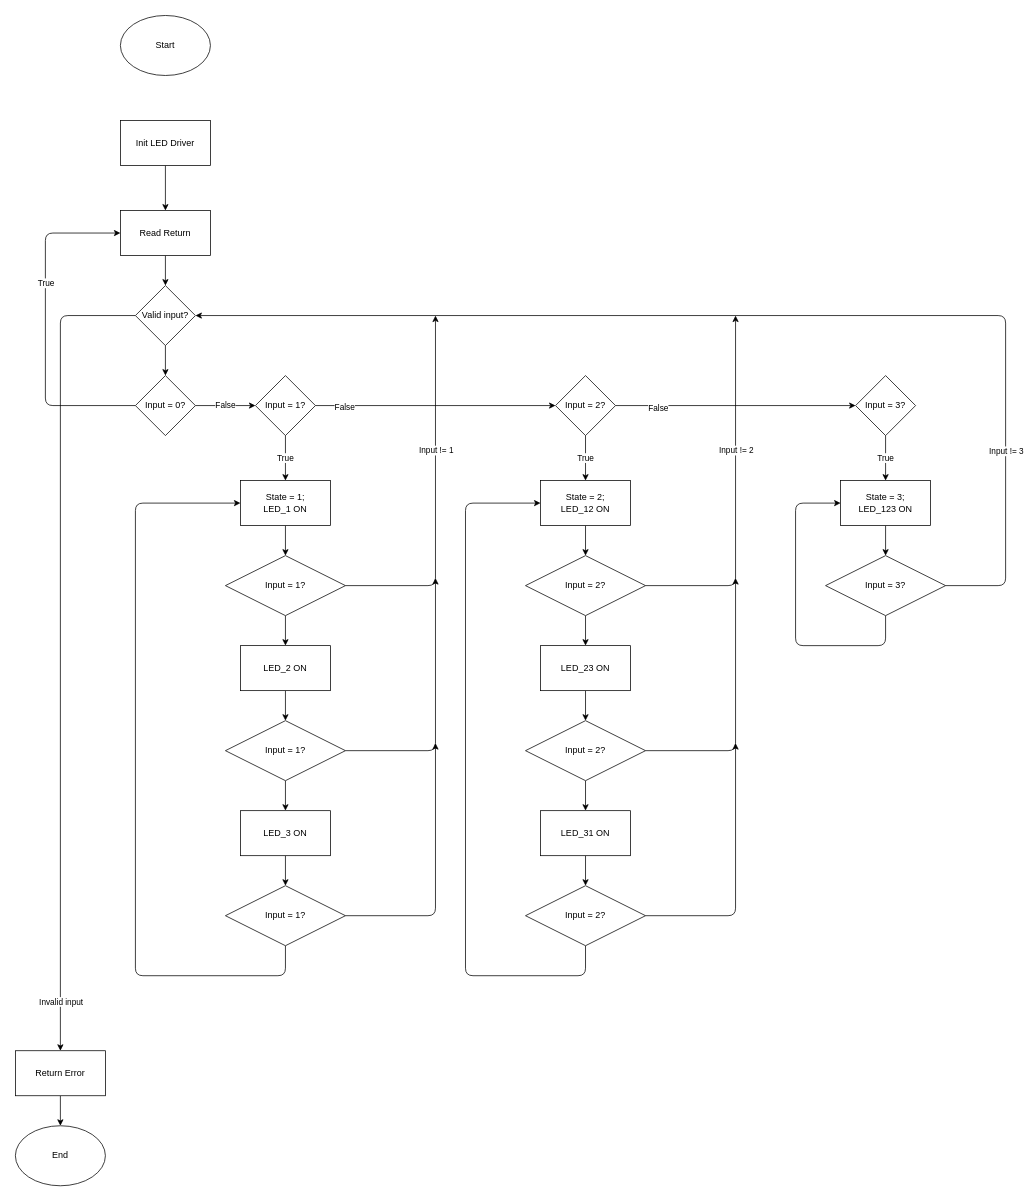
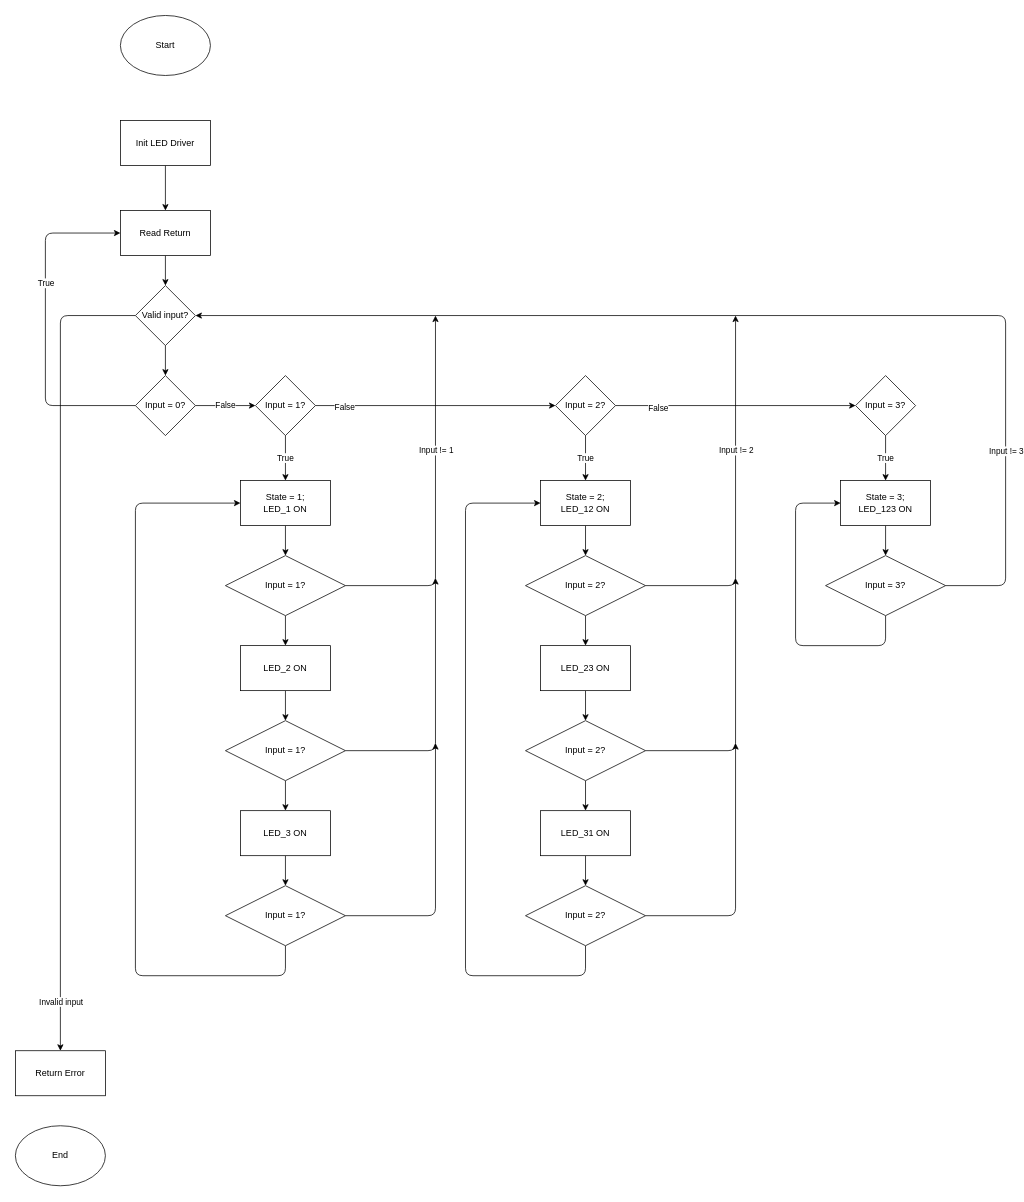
edge "Return Error" -> "End": removed
